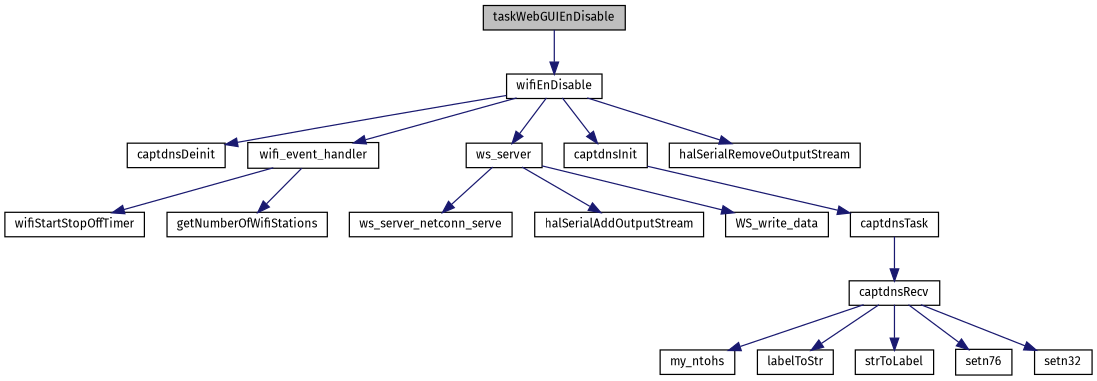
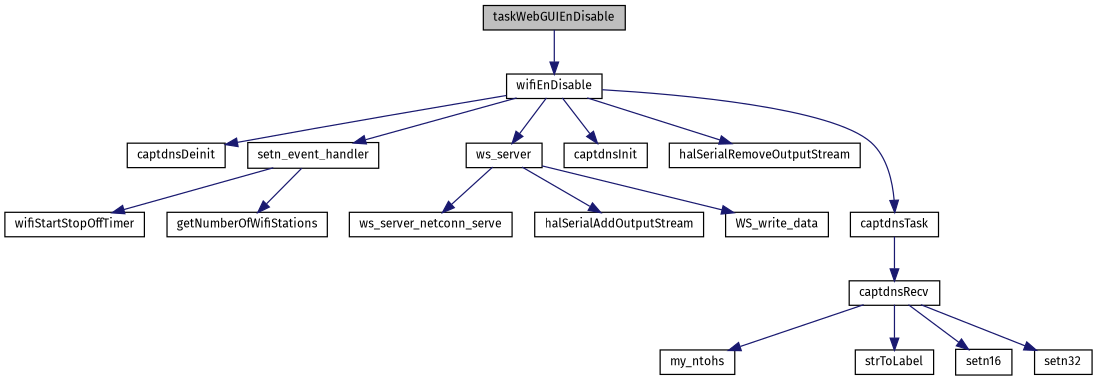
node "wifi_event_handler": label "wifi_event_handler" -> "setn_event_handler"
edge "captdnsInit" -> "captdnsTask": now "wifiEnDisable" -> "captdnsTask"
node "labelToStr": removed
node "setn76": label "setn76" -> "setn16"
